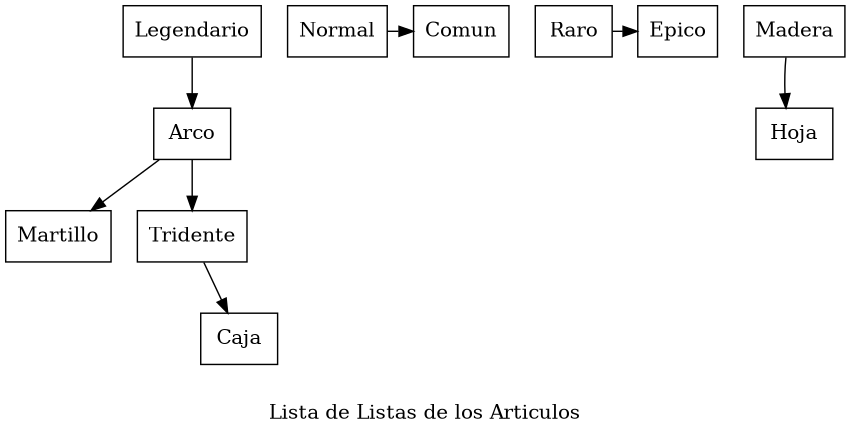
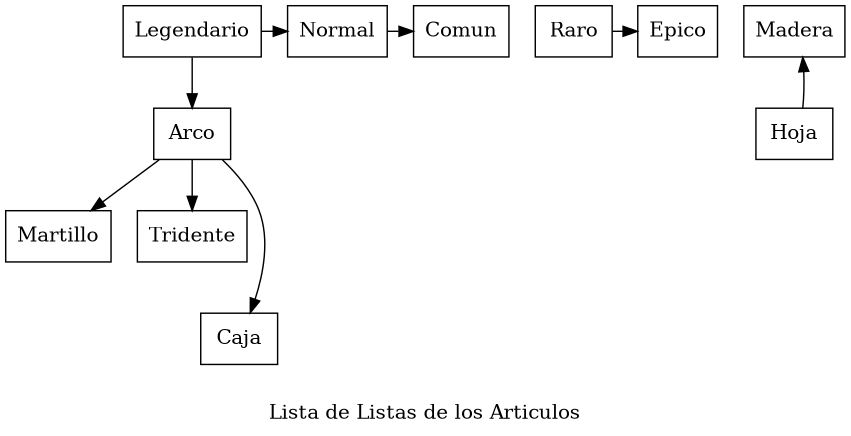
edge "Legendario" -> "Normal": added
edge "Madera" -> "Hoja": reversed
edge "Tridente" -> "Caja": now "Arco" -> "Caja"
